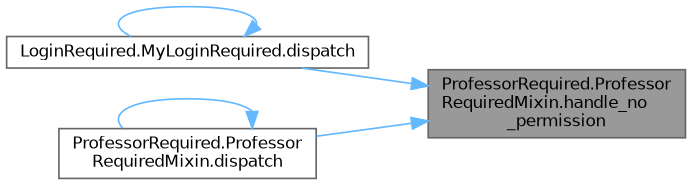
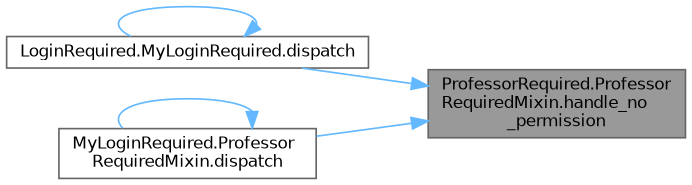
node "ProfessorRequired.Professor RequiredMixin.dispatch": label "ProfessorRequired.Professor RequiredMixin.dispatch" -> "MyLoginRequired.Professor RequiredMixin.dispatch"
